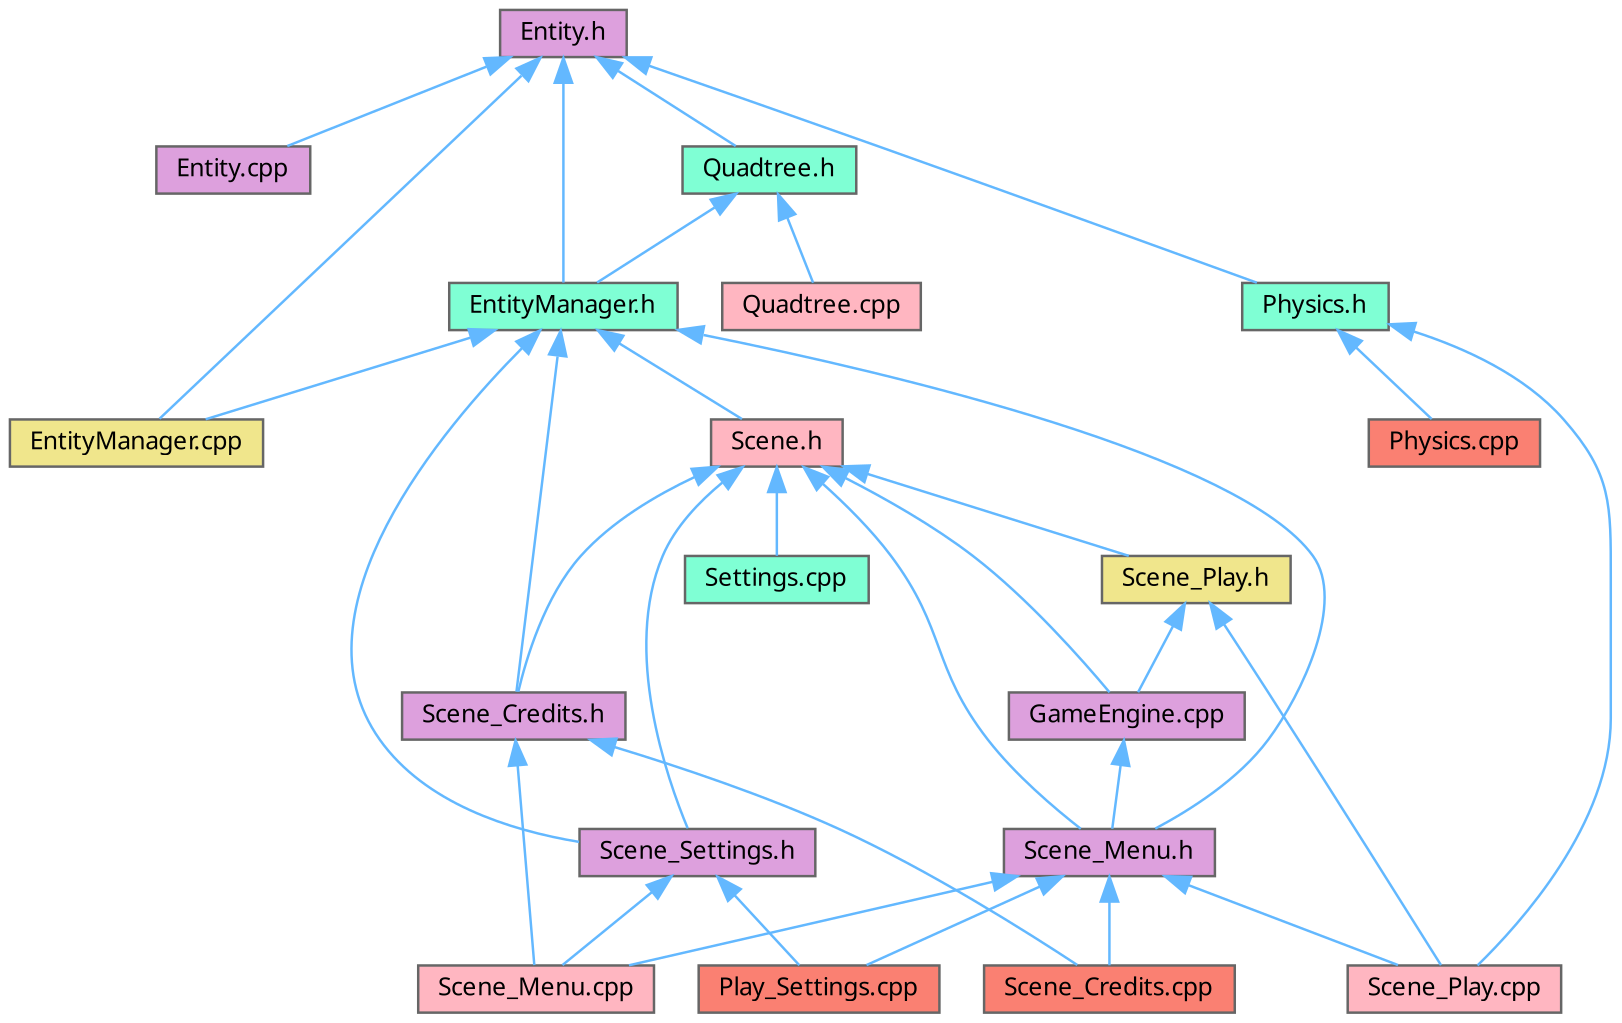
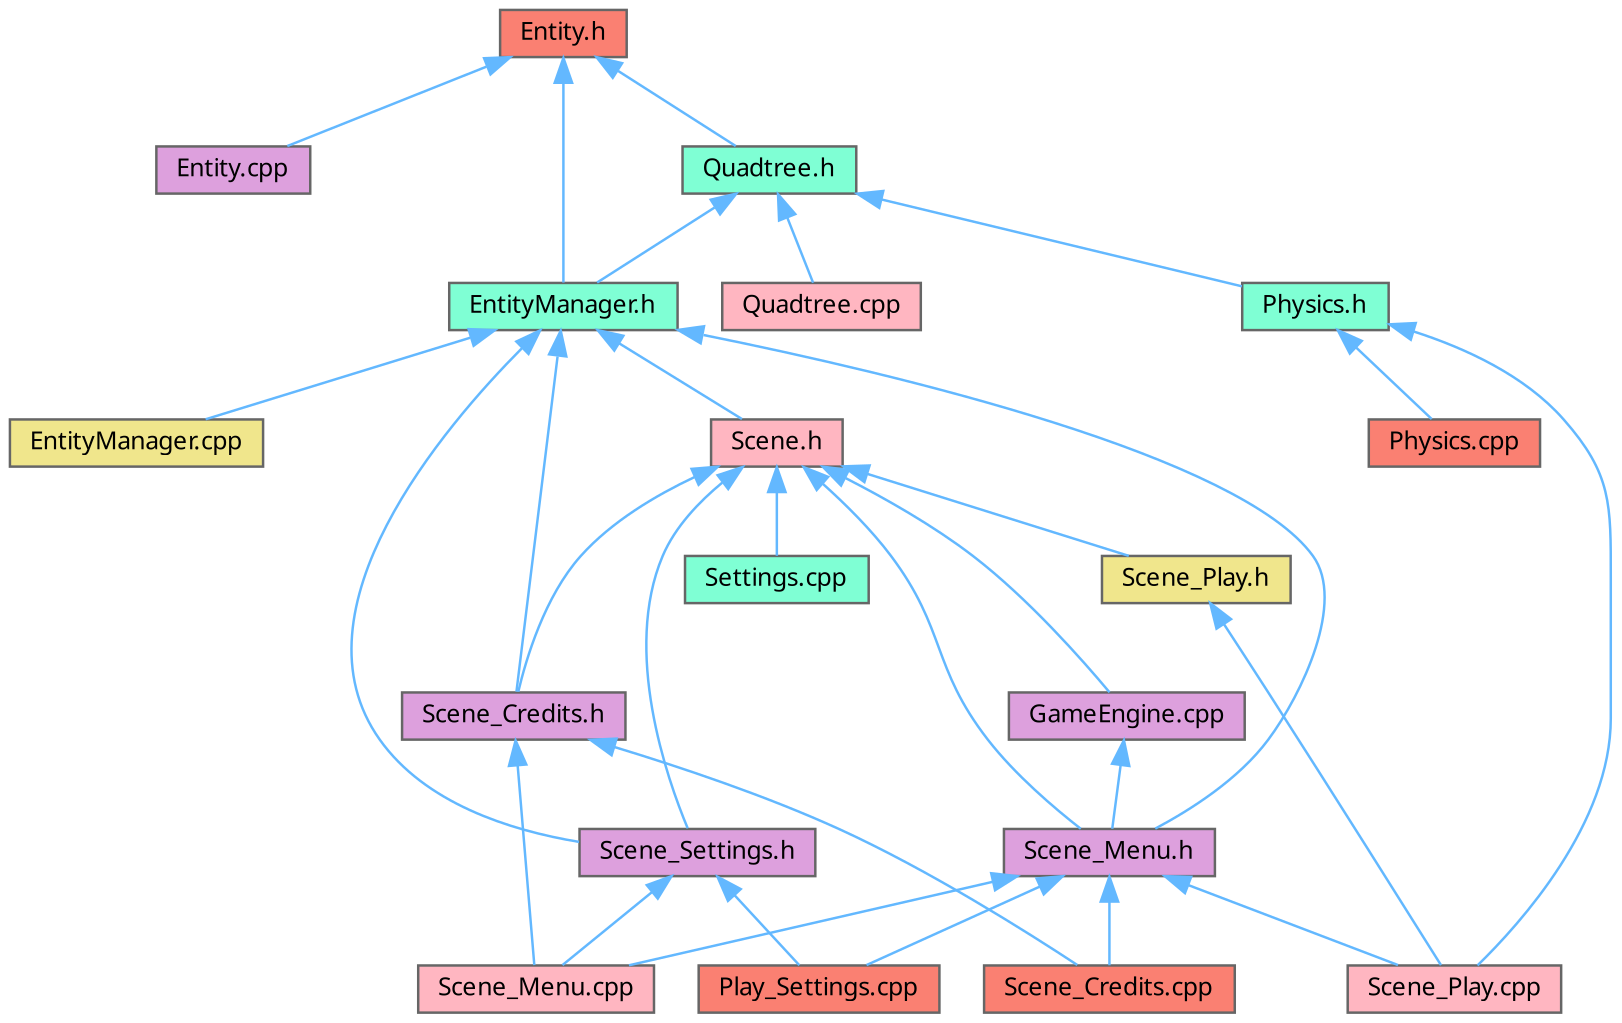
node "Entity.h": fillcolor plum -> salmon
edge "Physics.h" -> "Entity.h": now "Physics.h" -> "Quadtree.h"
edge "EntityManager.cpp" -> "Entity.h": removed
edge "GameEngine.cpp" -> "Scene_Play.h": removed
